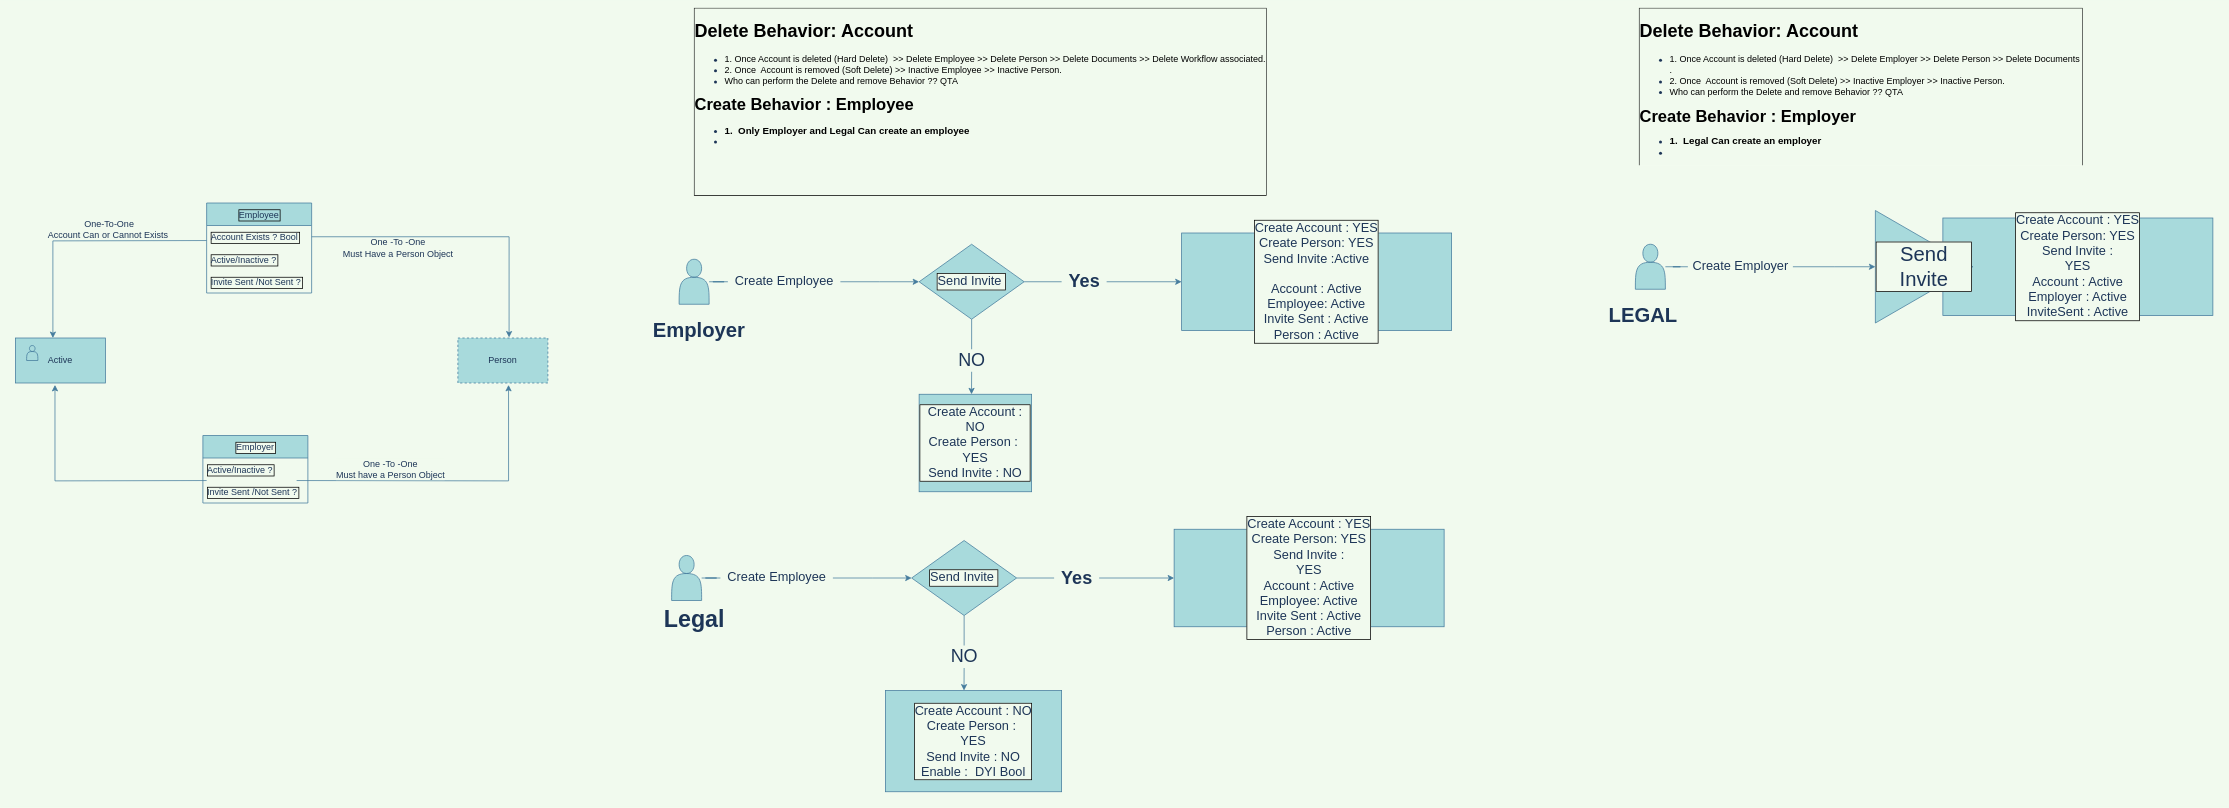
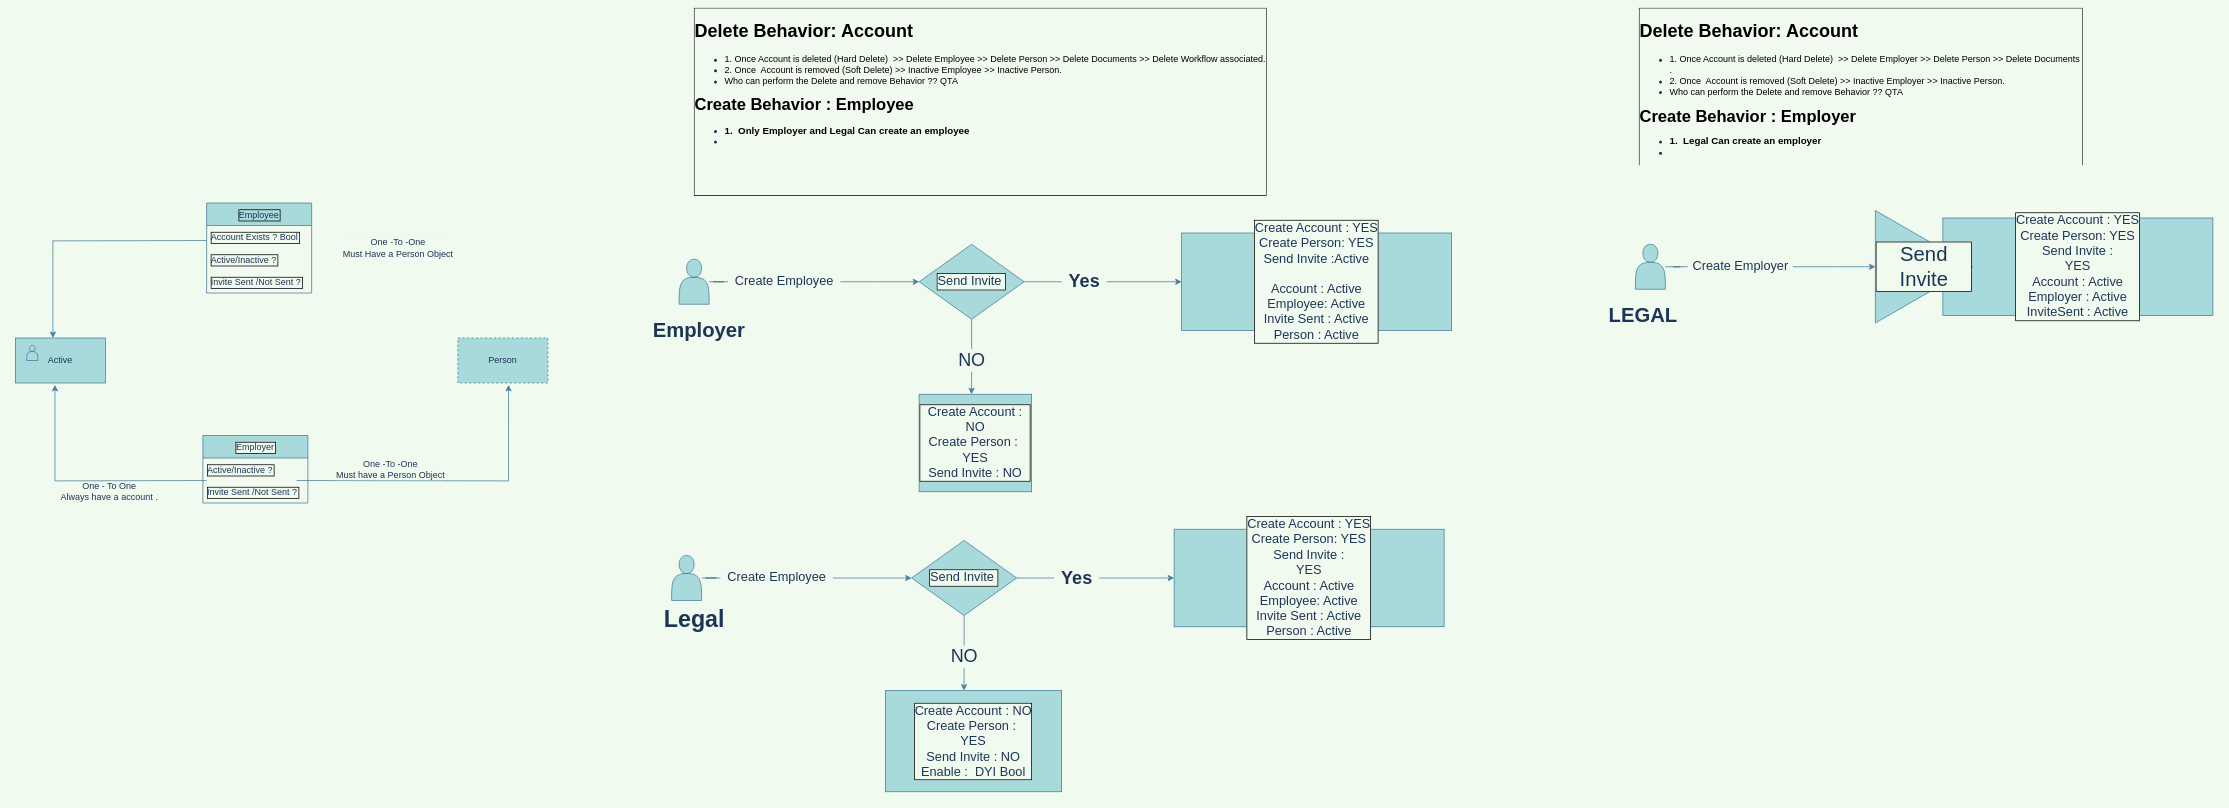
node "One-To-One Account Can or Cannot Exists": removed
edge "Account Exists ? Bool" -> "Person": removed
node "One - To One Always have a account .": added
